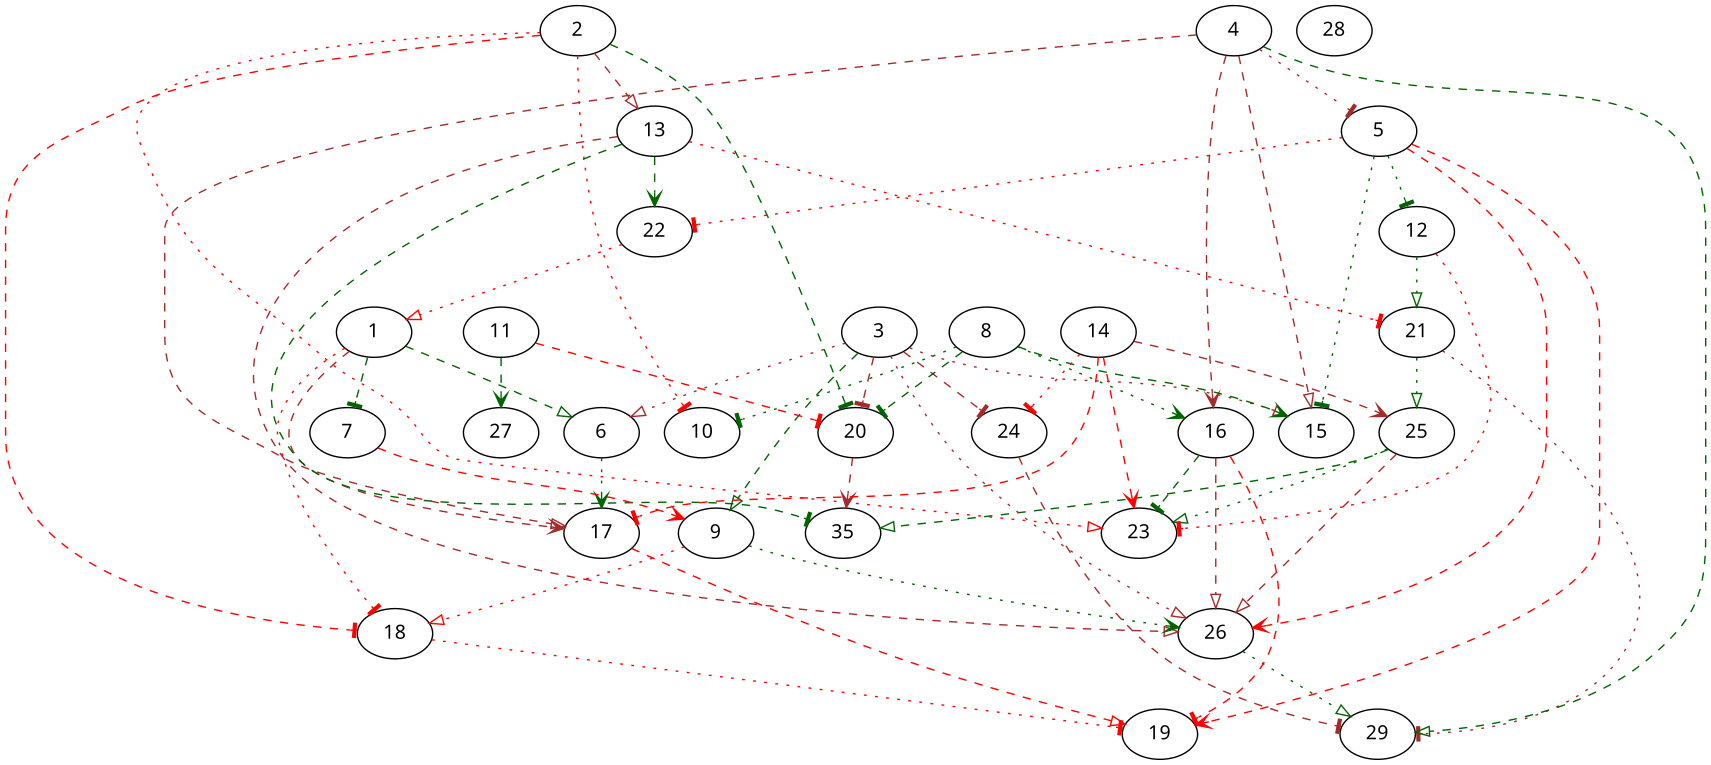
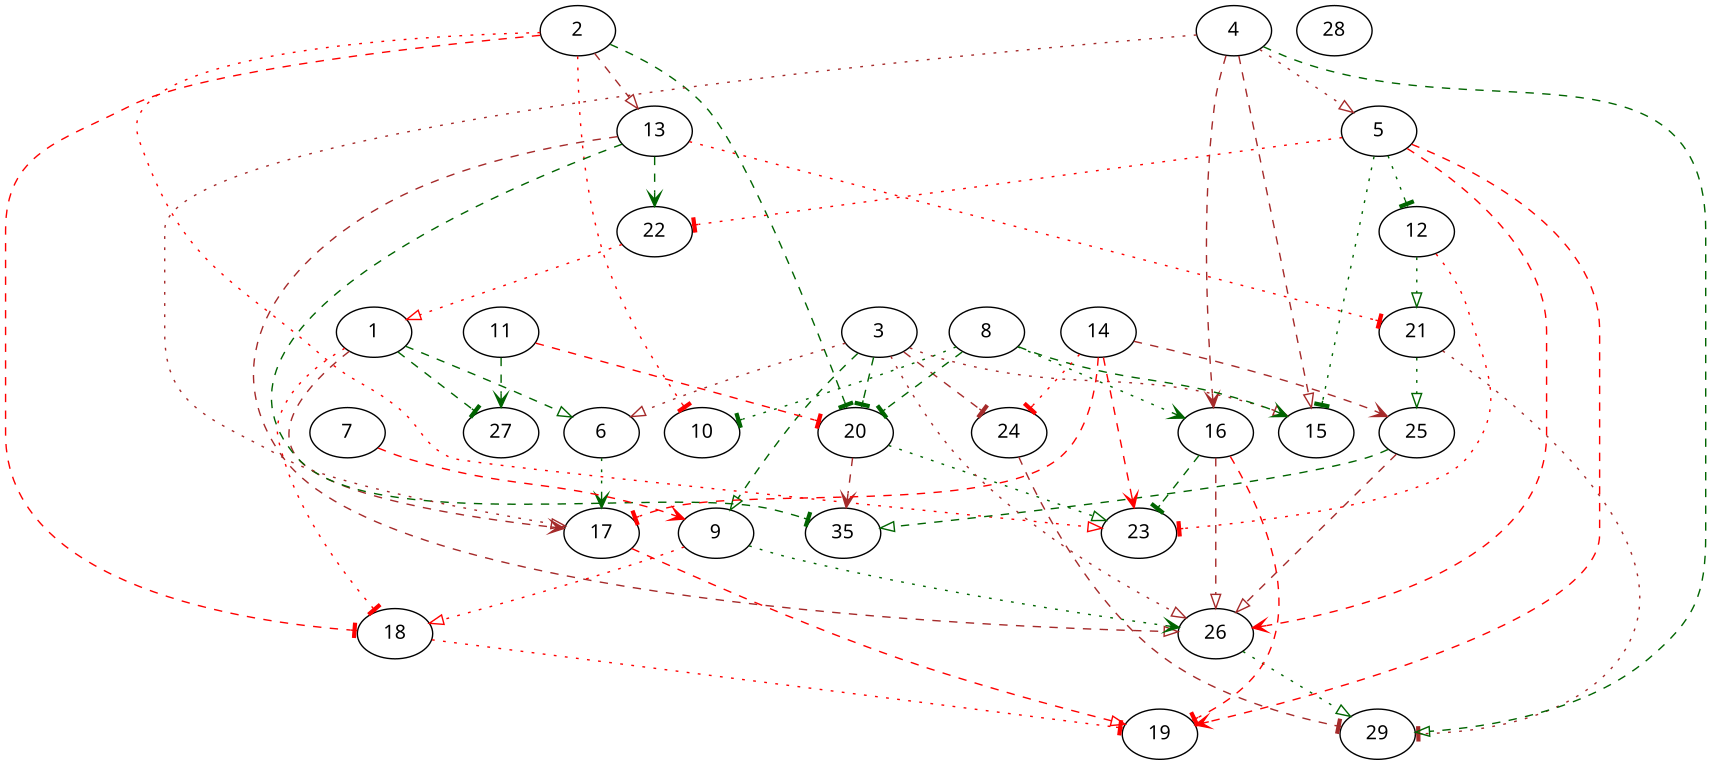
edge "4" -> "5": arrowhead tee -> onormal
edge "4" -> "17": style dashed -> dotted
edge "3" -> "20": color brown -> darkgreen
edge "1" -> "7": now "1" -> "27"
edge "25" -> "23": now "20" -> "23"
